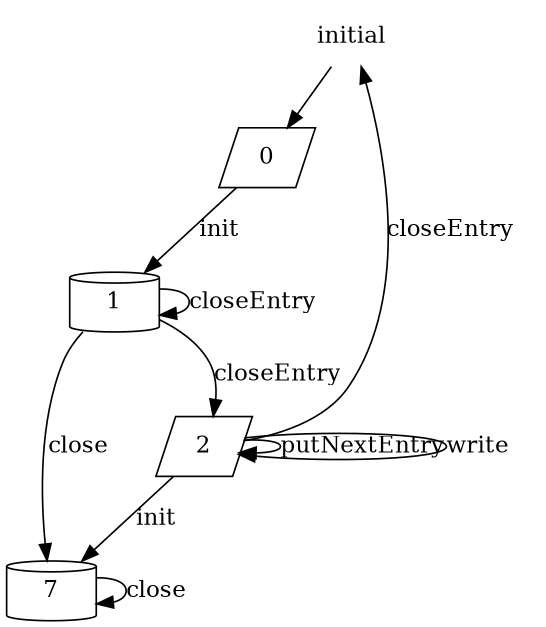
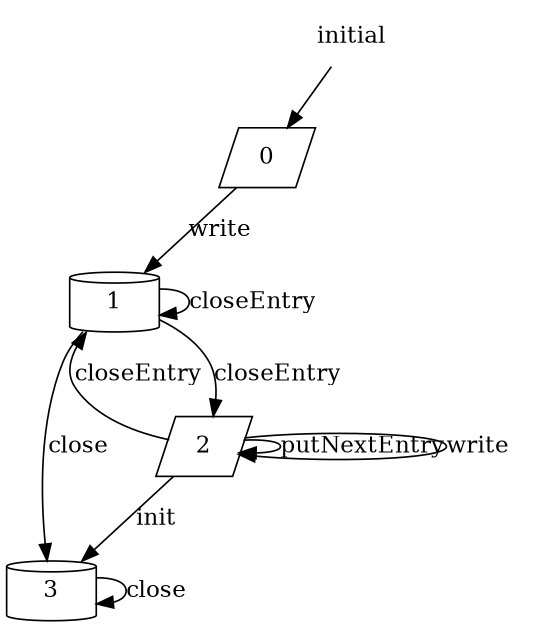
edge "0" -> "1": label "init" -> "write"
edge "2" -> "initial": now "2" -> "1"
node "7": label "7" -> "3"
